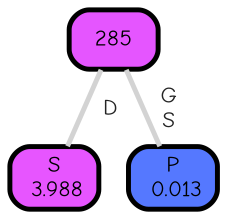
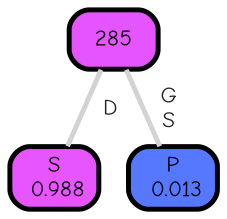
node "S 3.988": label "S 3.988" -> "S 0.988"
